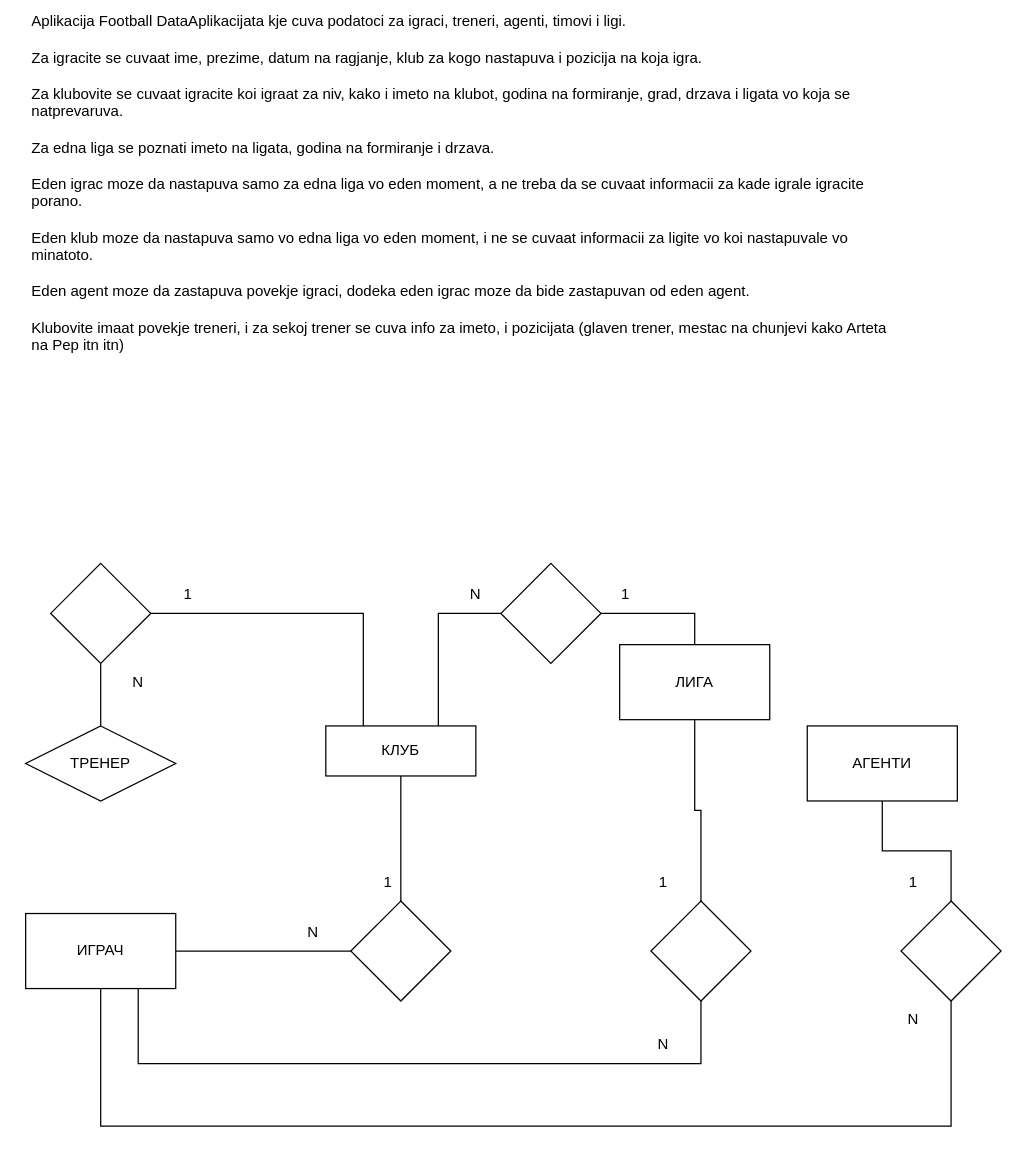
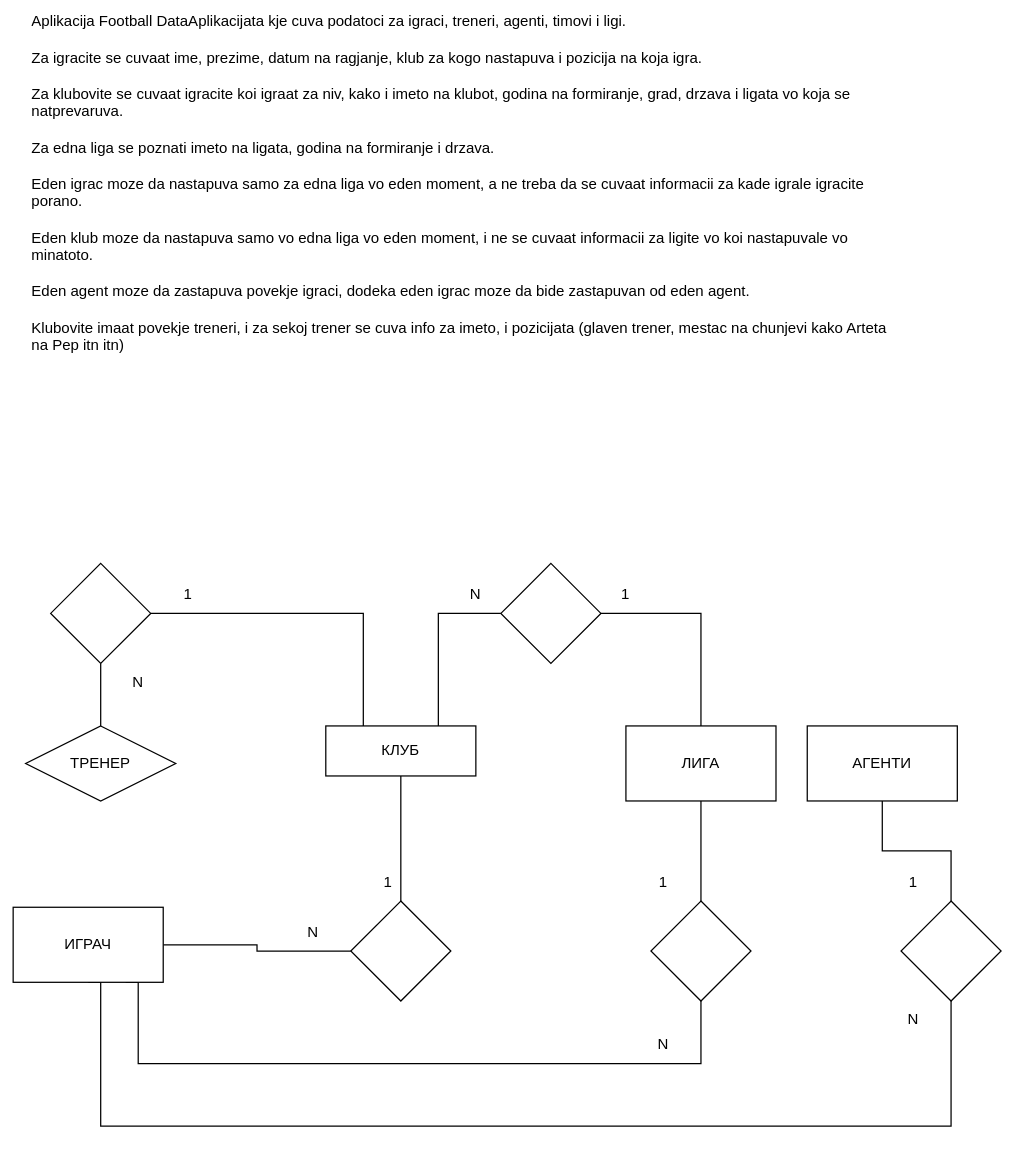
node "ЛИГА": moved (694, 682) -> (701, 763)
node "ИГРАЧ": moved (101, 951) -> (88, 944)
